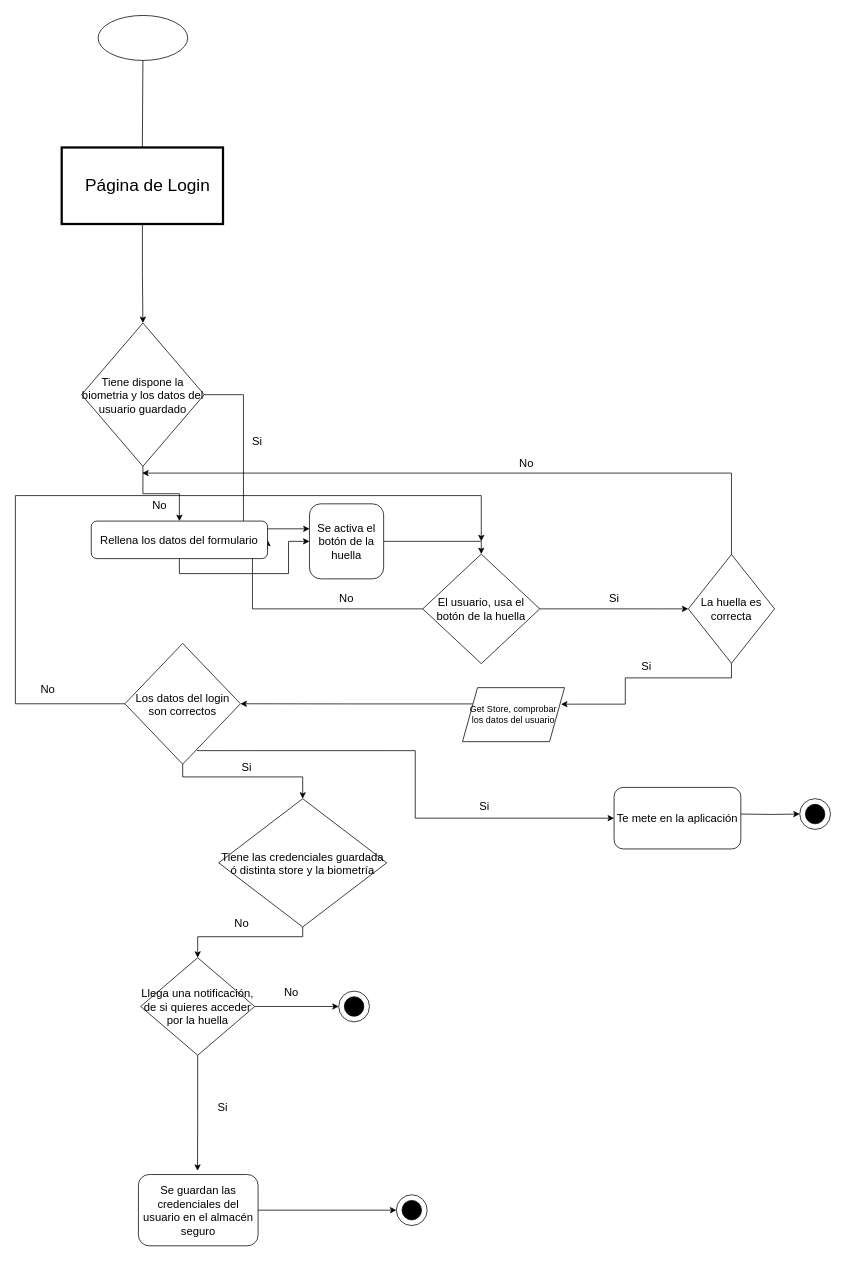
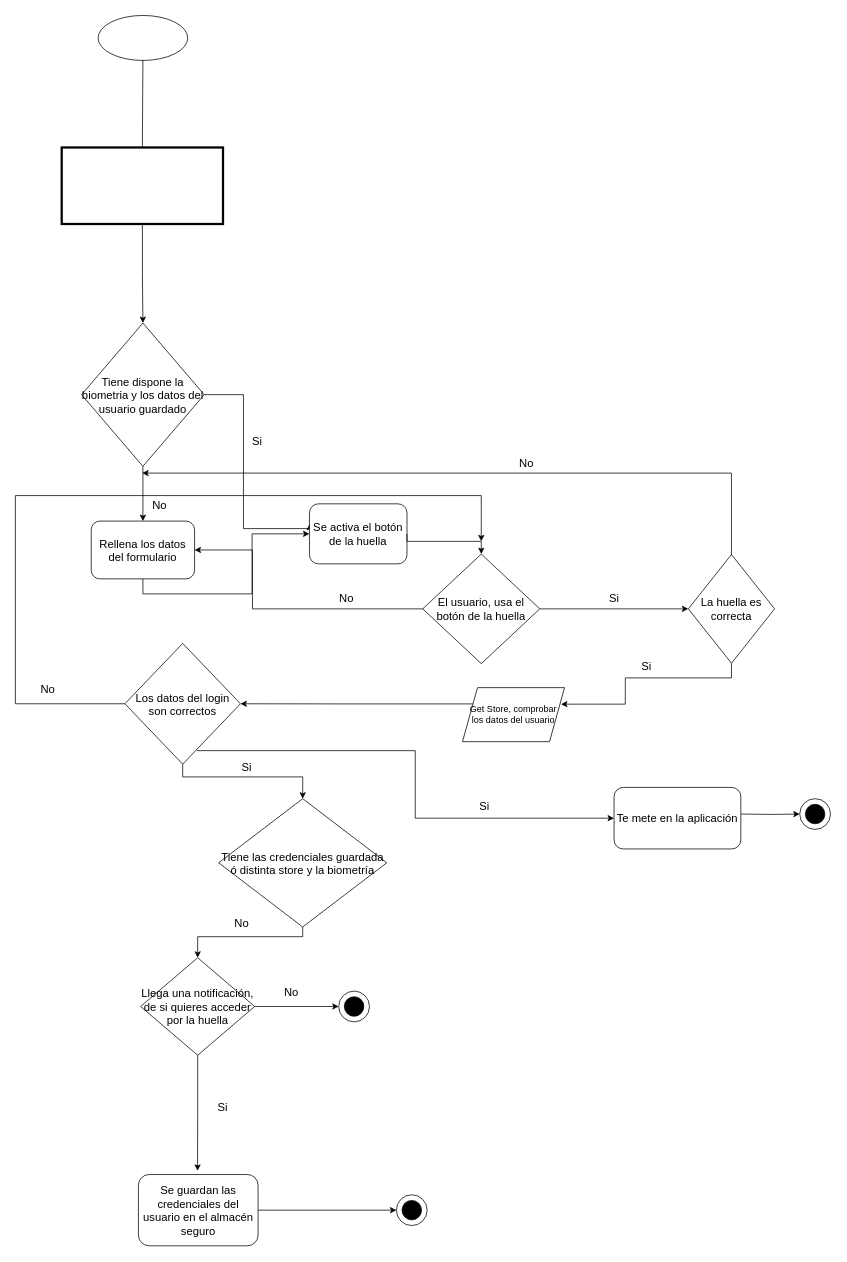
node "Página de Login": removed
node "Rellena los datos del formulario": size 176x38 -> 103x58
node "Se activa el botón de la huella": size 74x75 -> 98x60
